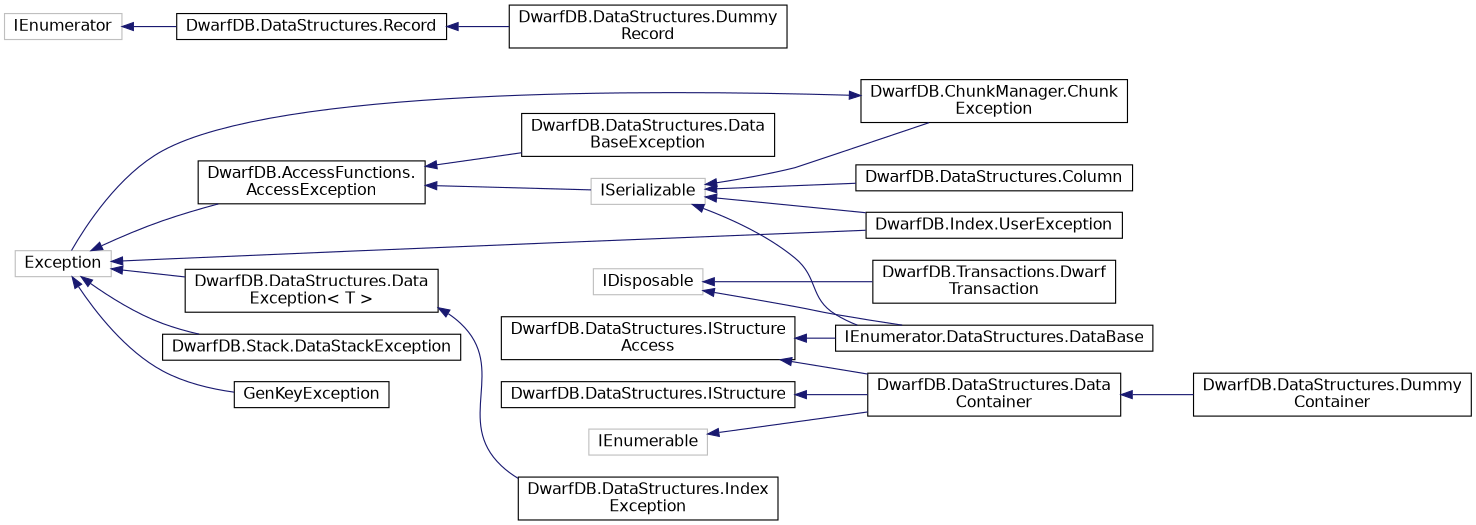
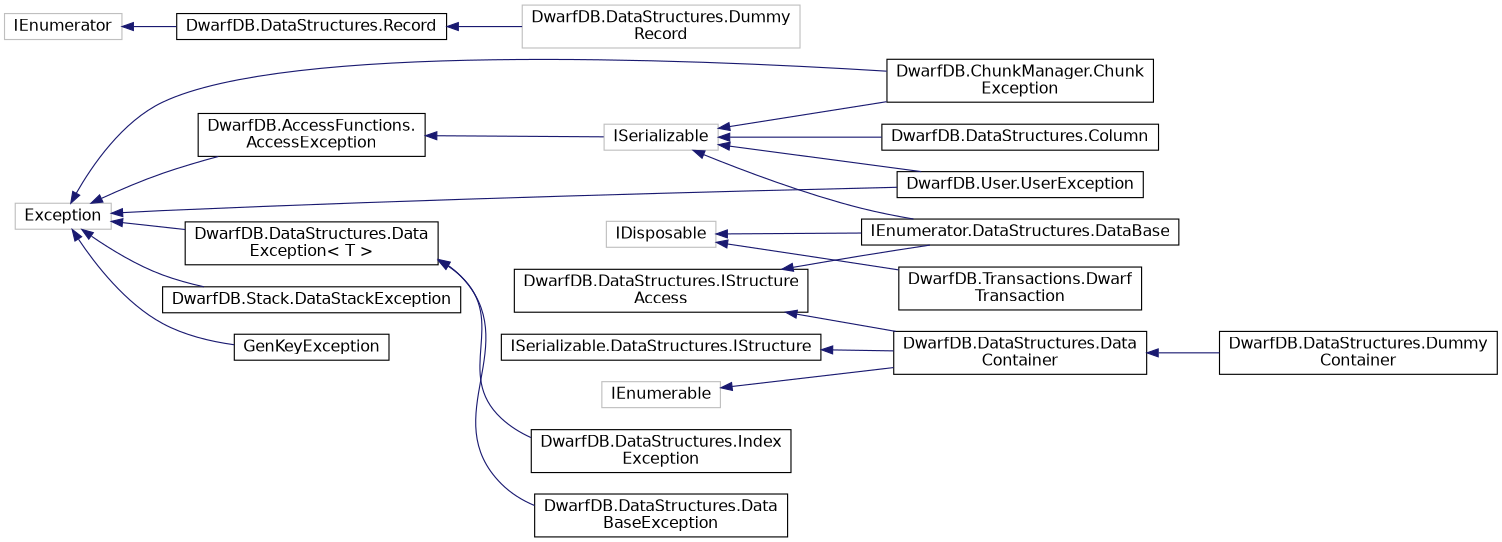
node "DwarfDB.DataStructures.Dummy Record": color black -> grey75
edge "Exception" -> "DwarfDB.ChunkManager.Chunk Exception": reversed
edge "DwarfDB.DataStructures.Data BaseException" -> "DwarfDB.AccessFunctions. AccessException": now "DwarfDB.DataStructures.Data BaseException" -> "DwarfDB.DataStructures.Data Exception< T >"
node "DwarfDB.Index.UserException": label "DwarfDB.Index.UserException" -> "DwarfDB.User.UserException"
node "DwarfDB.DataStructures.IStructure": label "DwarfDB.DataStructures.IStructure" -> "ISerializable.DataStructures.IStructure"
